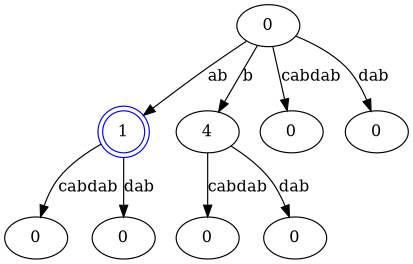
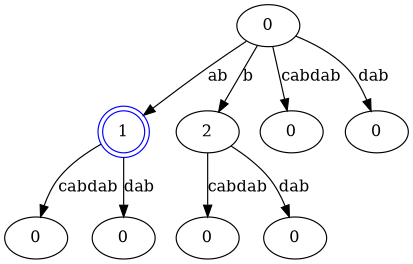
node "4": label "4" -> "2"
